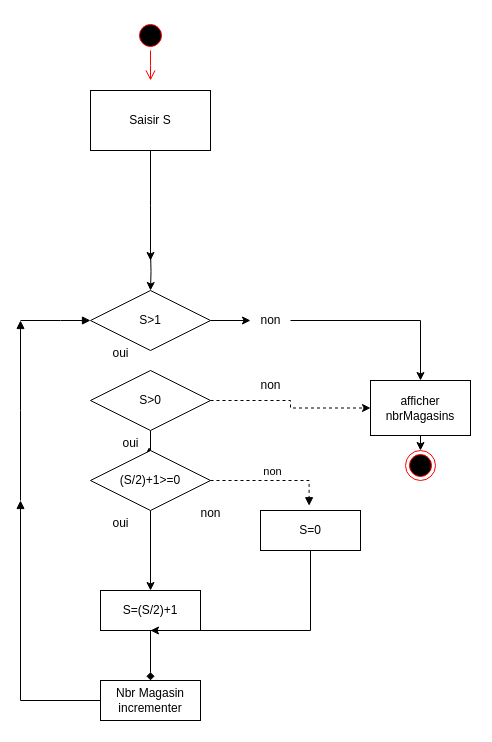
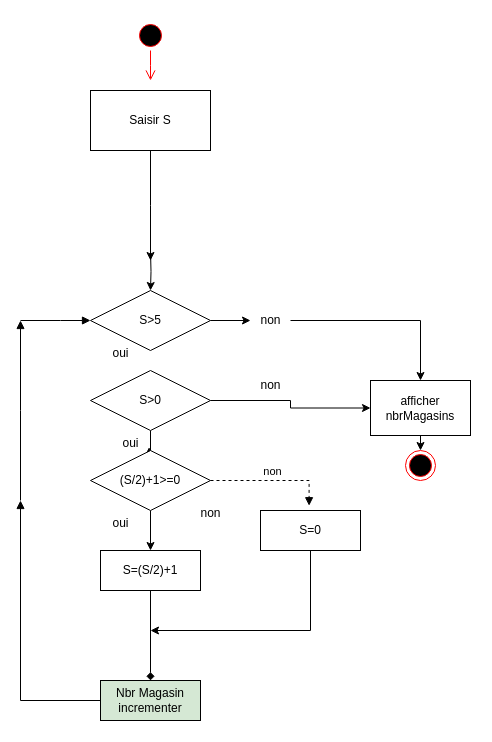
node "S>1": label "S>1" -> "S>5"
edge "S>0" -> "afficher nbrMagasins": style dashed -> solid
node "S=(S/2)+1": moved (151, 611) -> (151, 571)
node "Nbr Magasin incrementer": fillcolor #ffffff -> #d5e8d4
